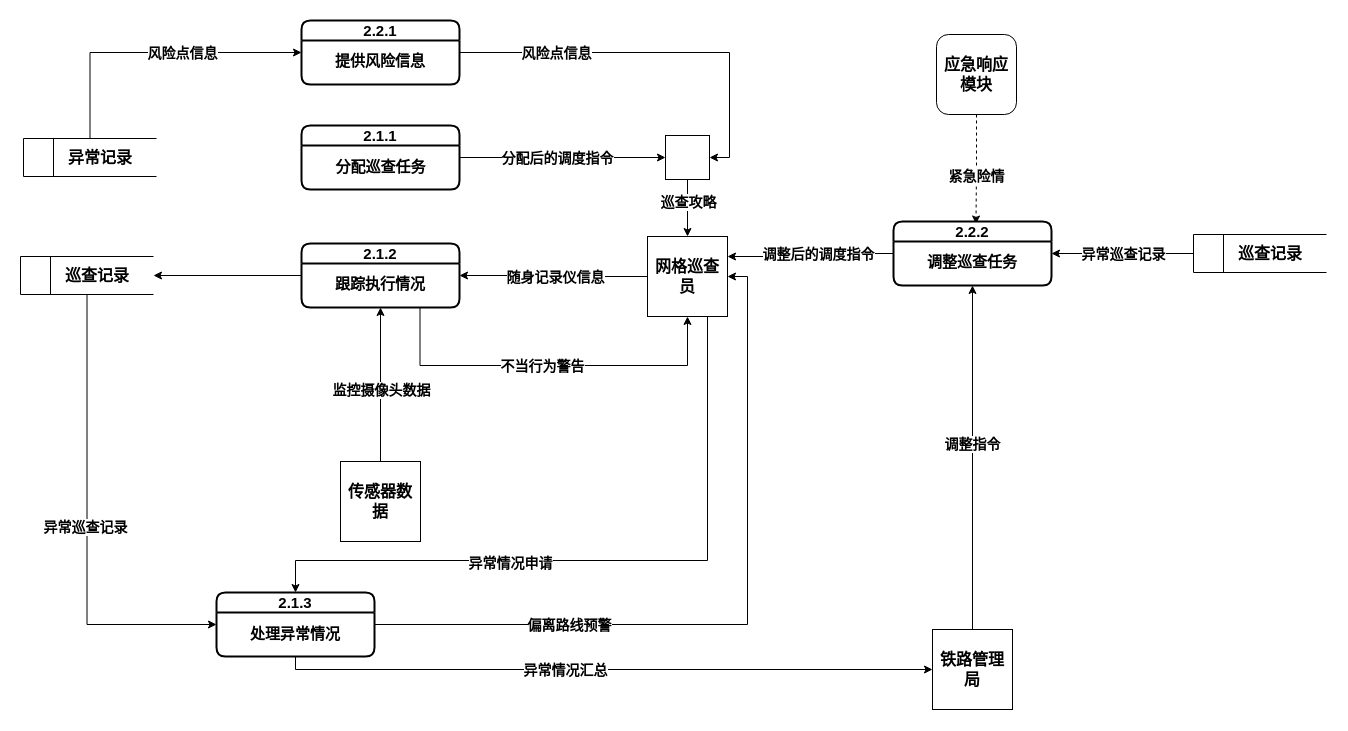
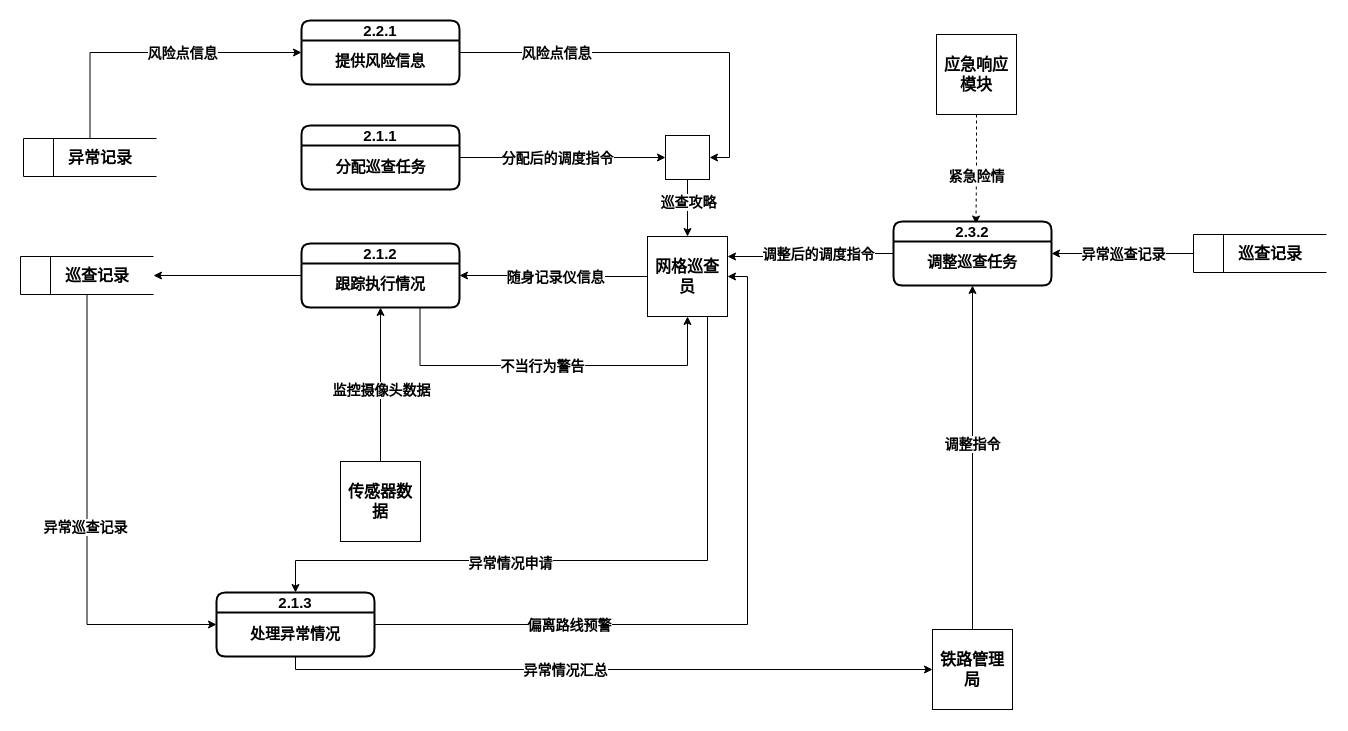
node "应急响应模块": shape rounded rectangle -> rectangle
node "2.2.2": label "2.2.2" -> "2.3.2"
